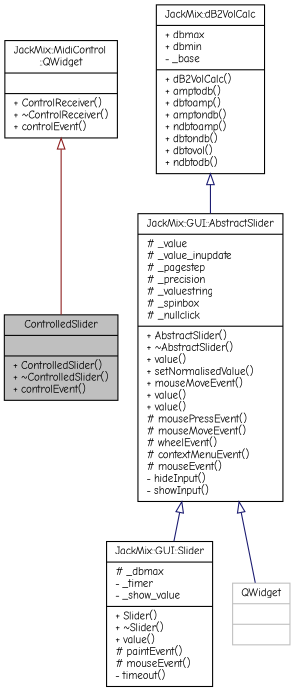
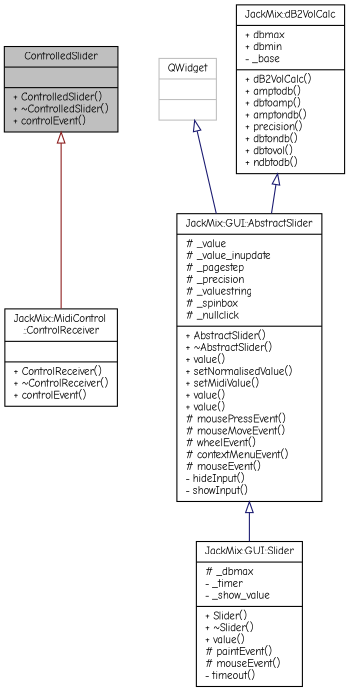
node "JackMix::MidiControl": text "::QWidget" -> "::ControlReceiver"
node "JackMix::dB2VolCalc": text "+ ndbtoamp()" -> "+ precision()"
edge "ControlledSlider" -> "JackMix::MidiControl": reversed
node "JackMix::GUI::AbstractSlider": text "+ mouseMoveEvent()" -> "+ setMidiValue()"
edge "QWidget" -> "JackMix::GUI::AbstractSlider": reversed
